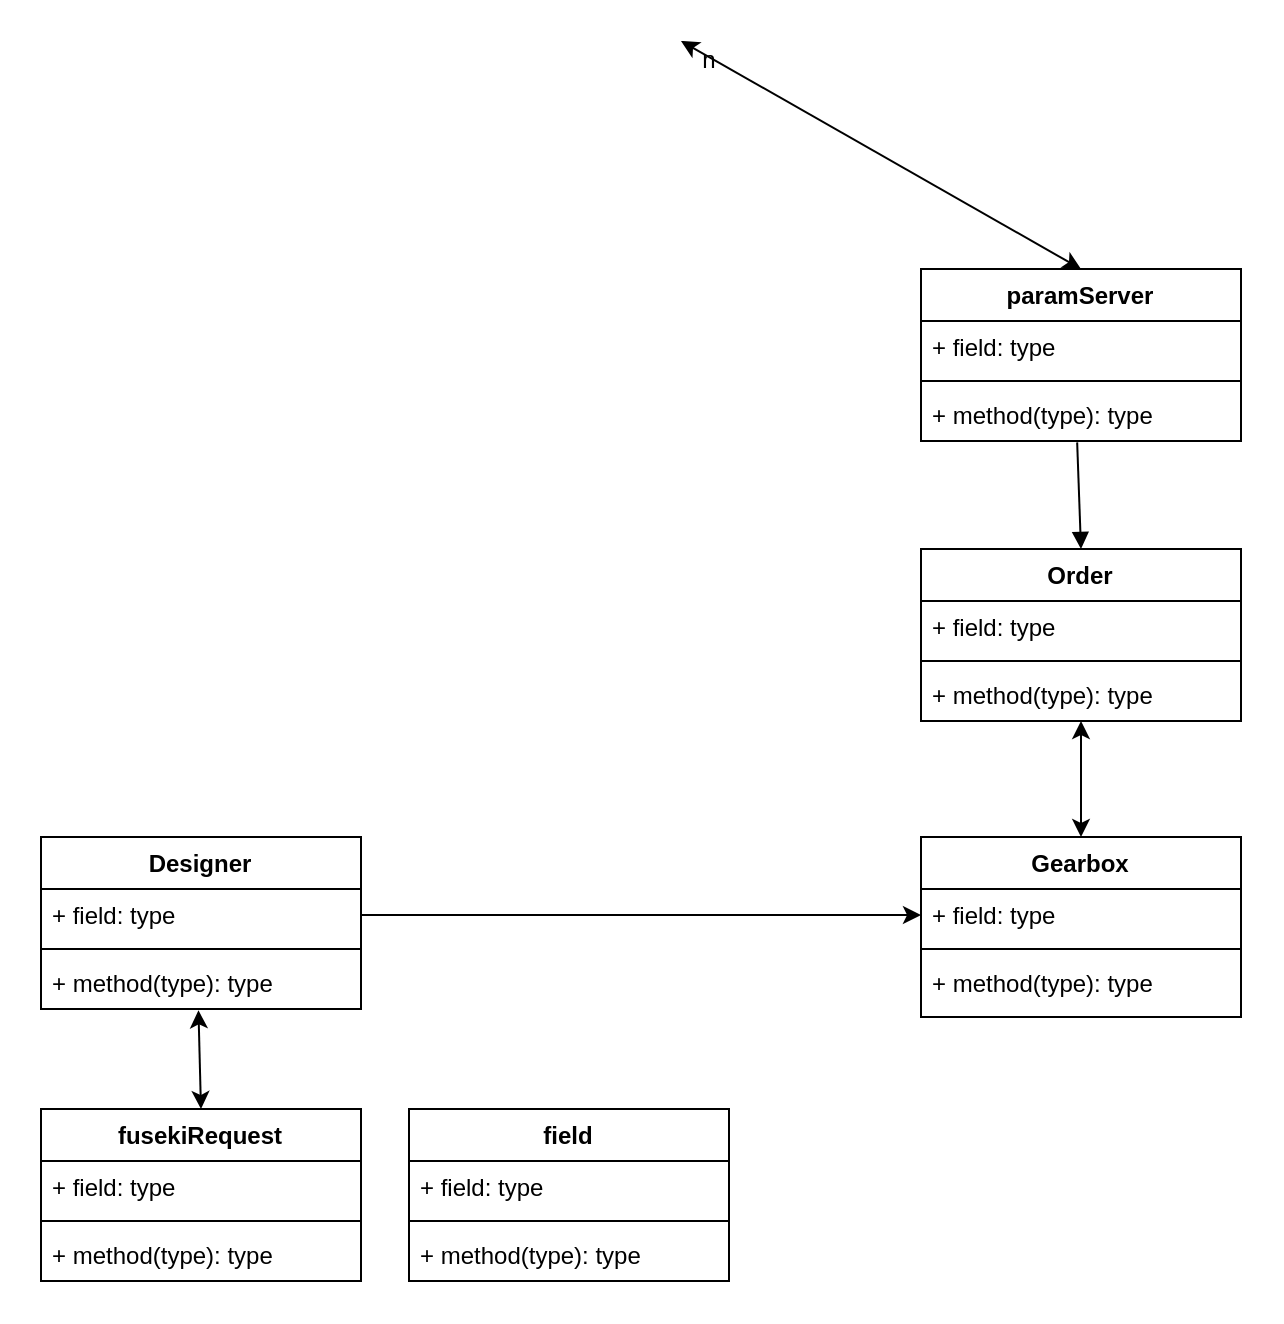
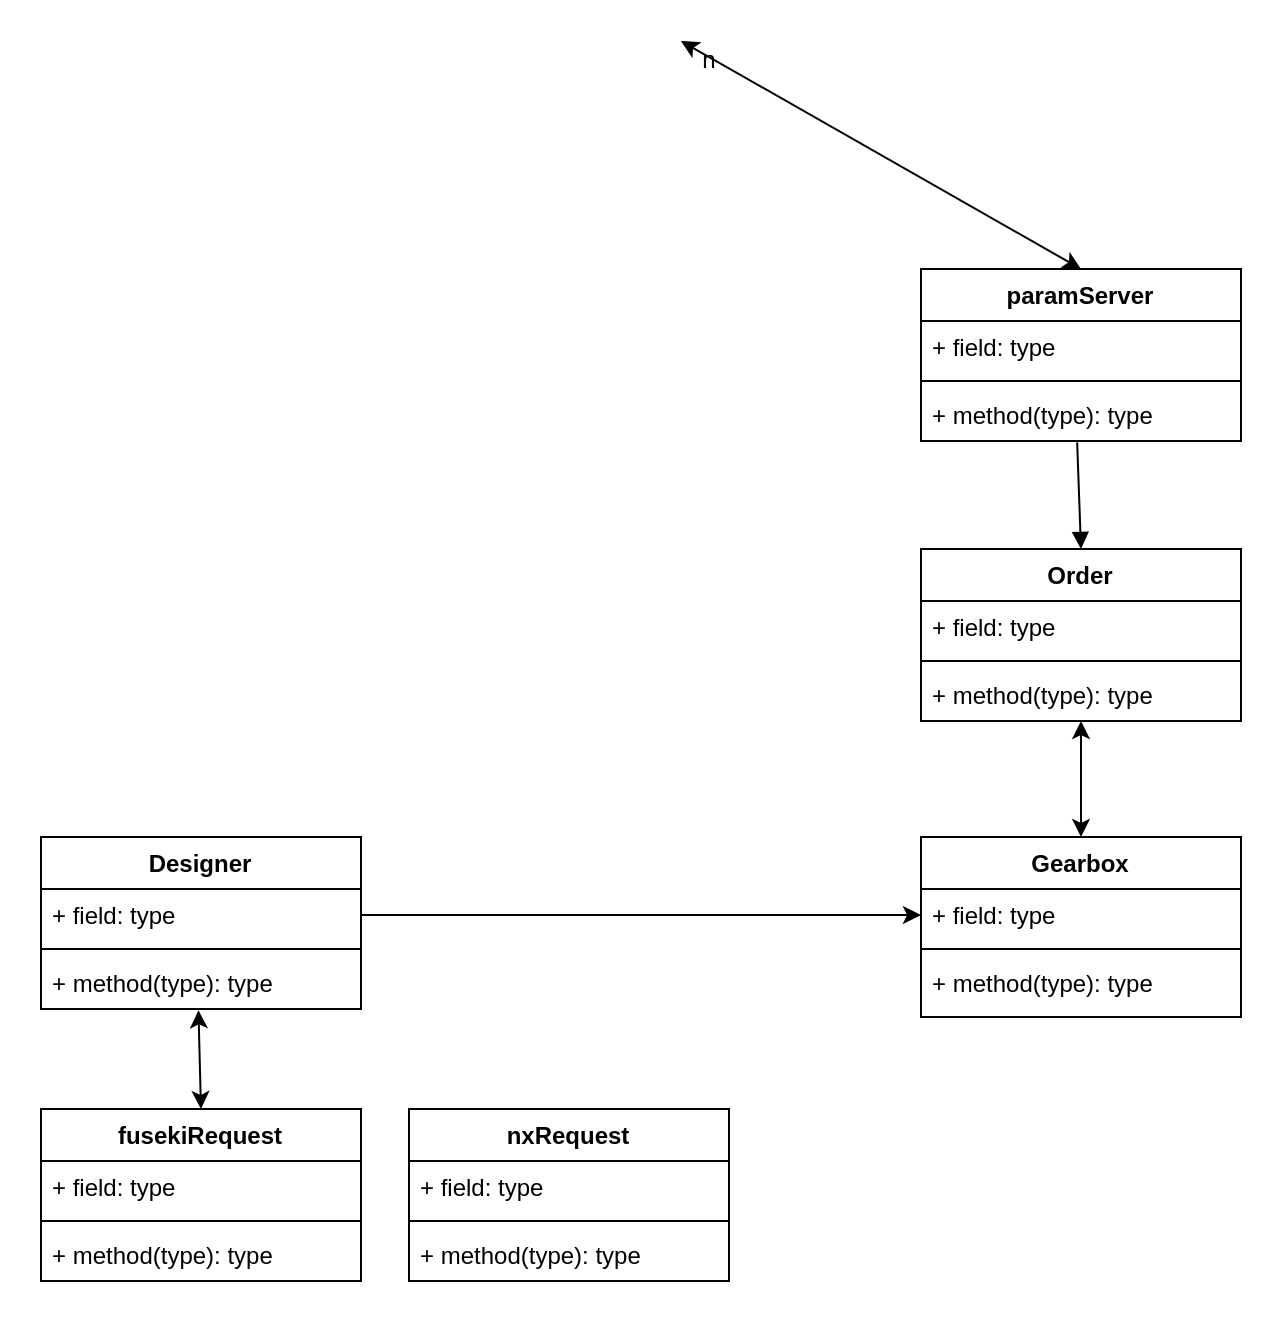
node "field": label "field" -> "nxRequest"
